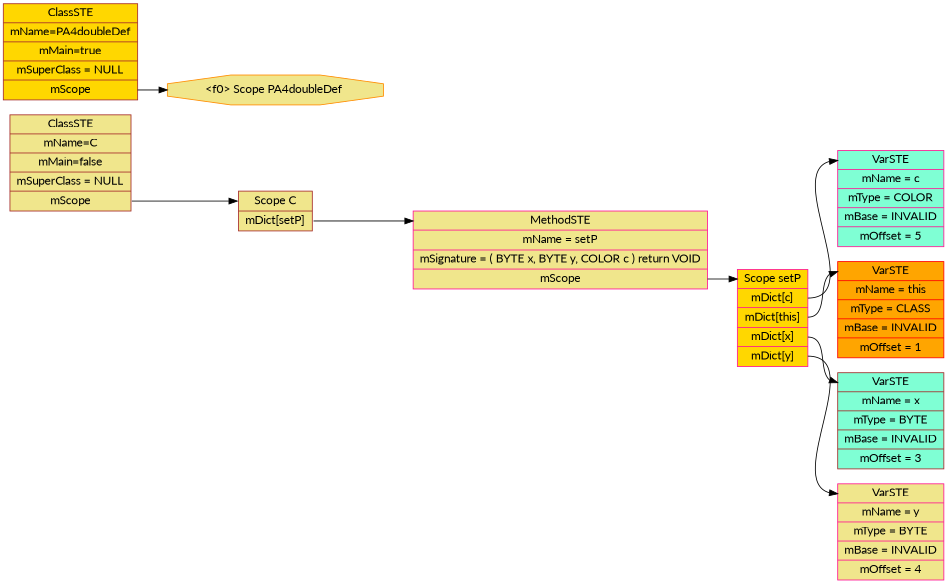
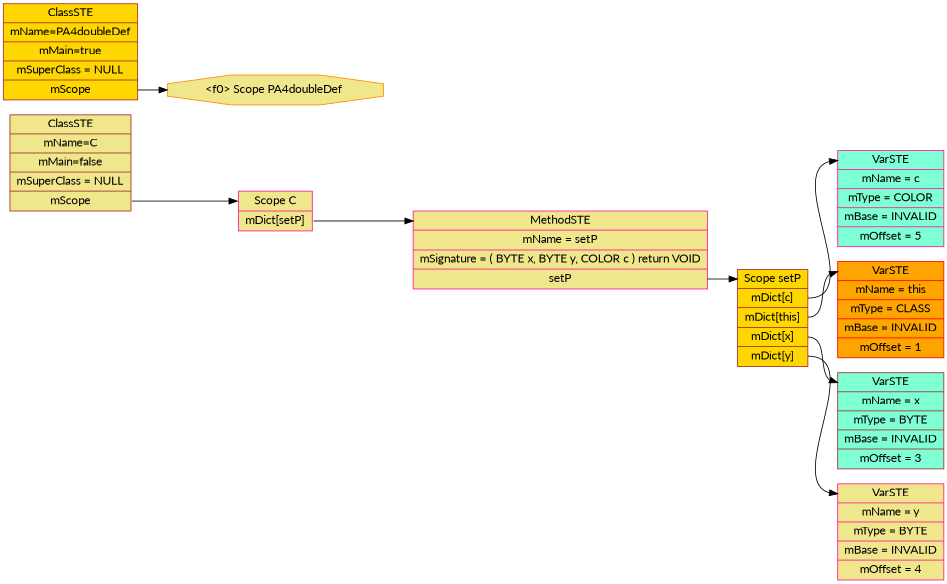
node "Scope C": color brown -> deeppink
node "MethodSTE": text "mScope" -> "setP"
node "Scope setP": color deeppink -> brown
